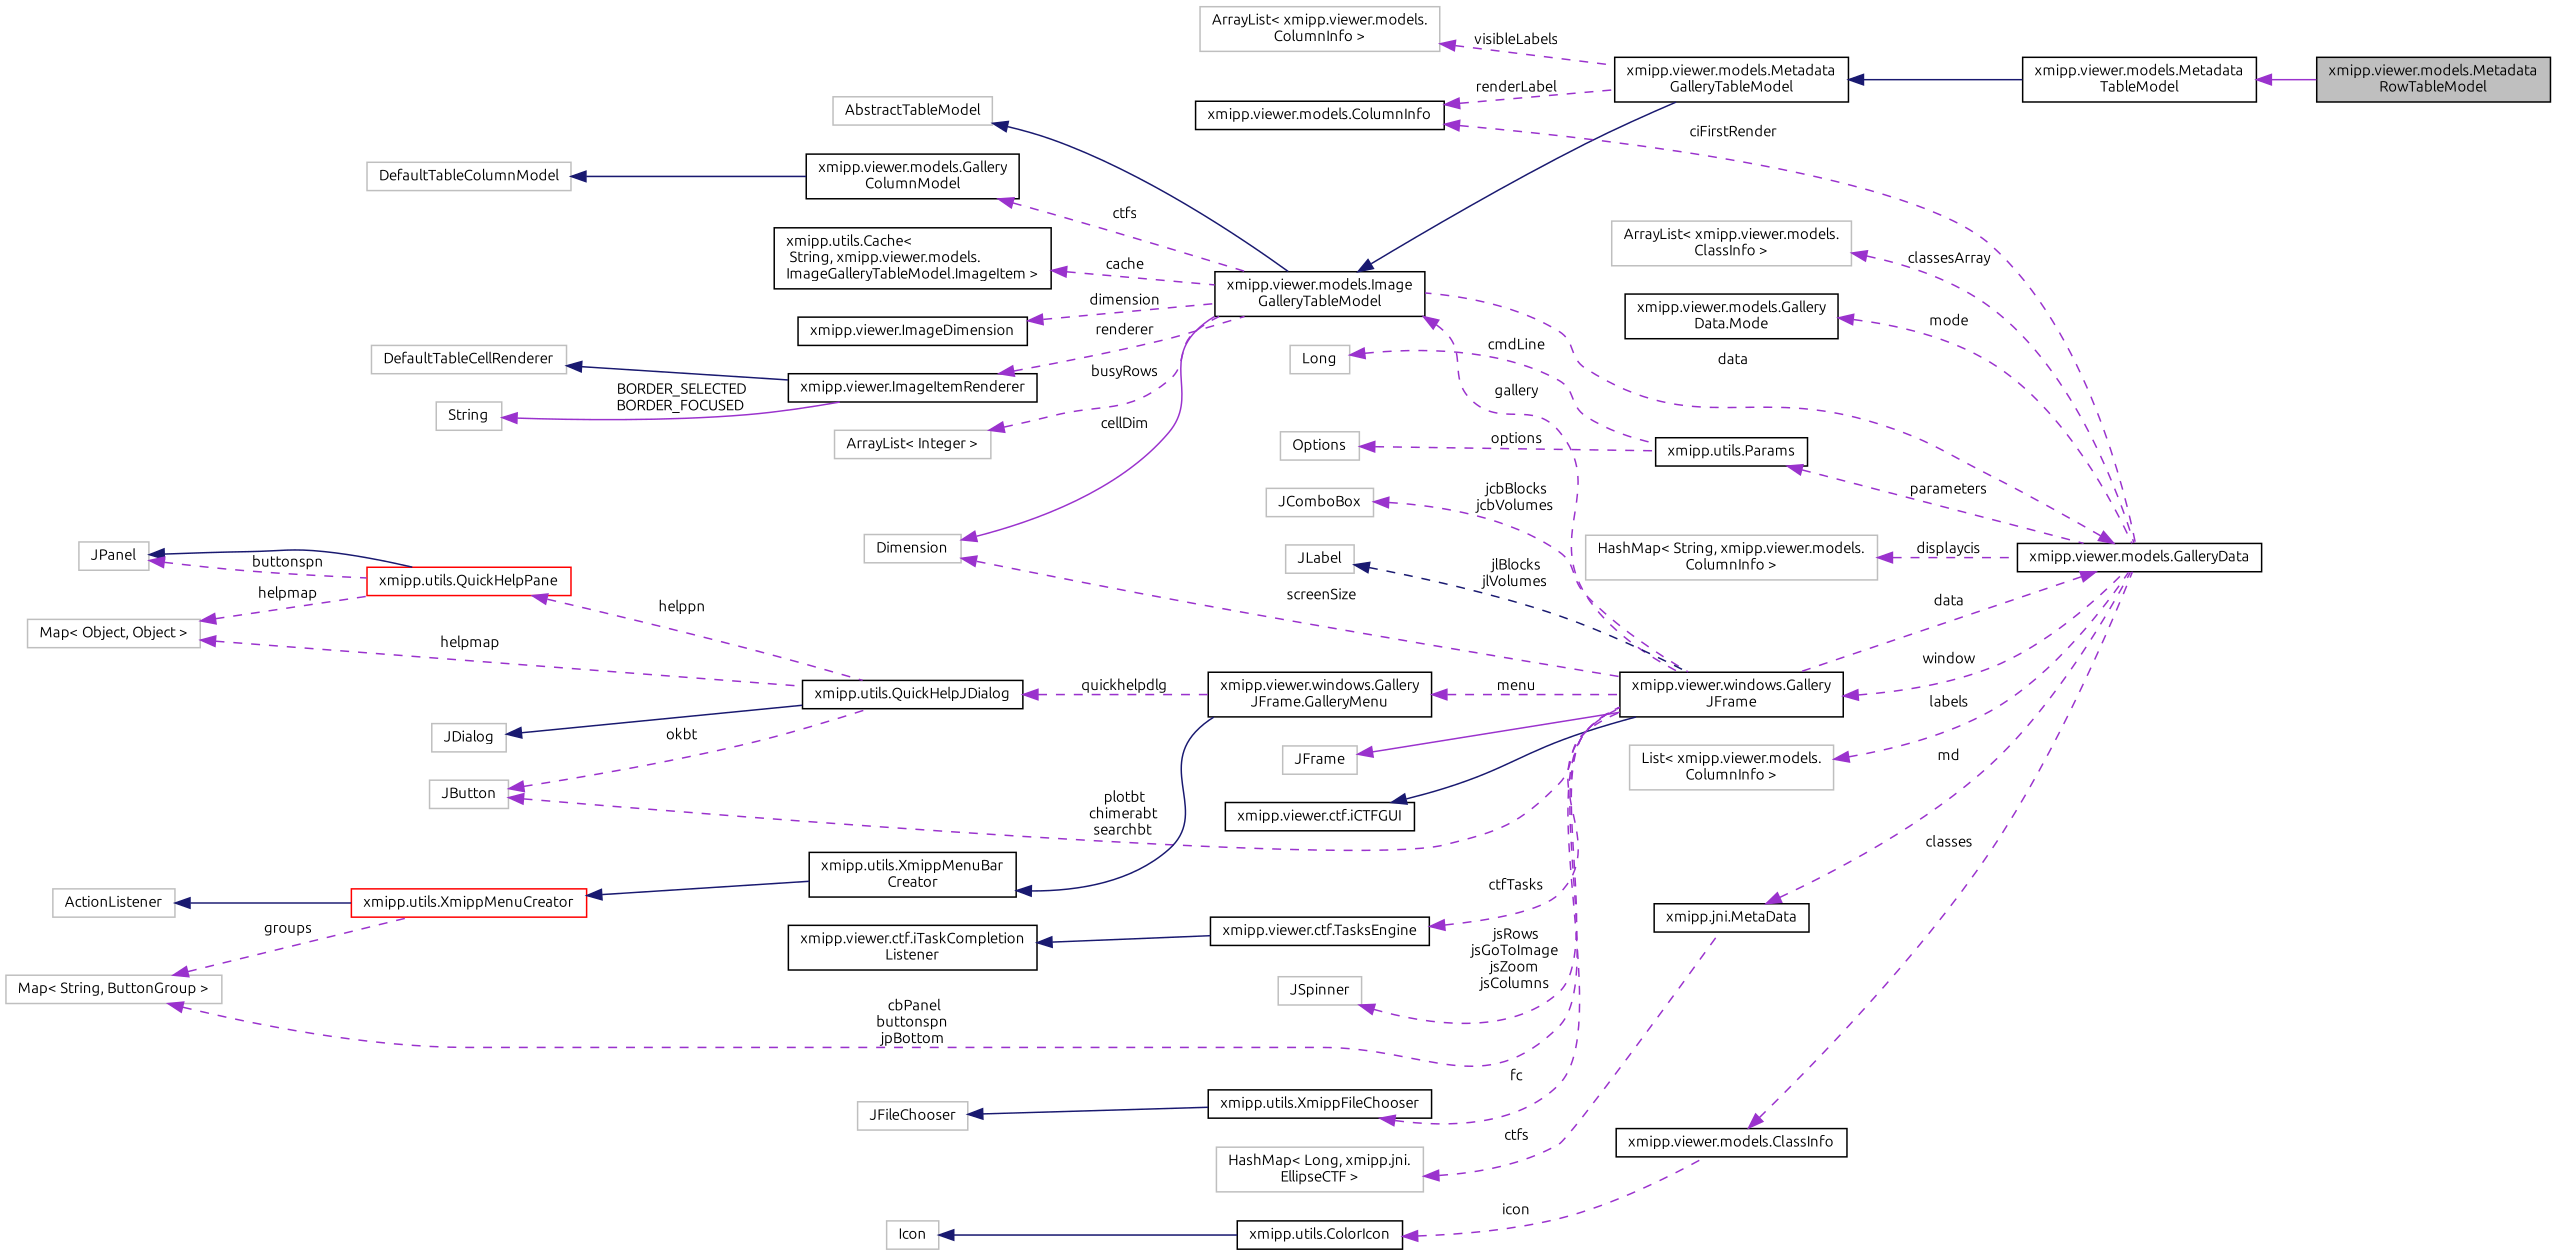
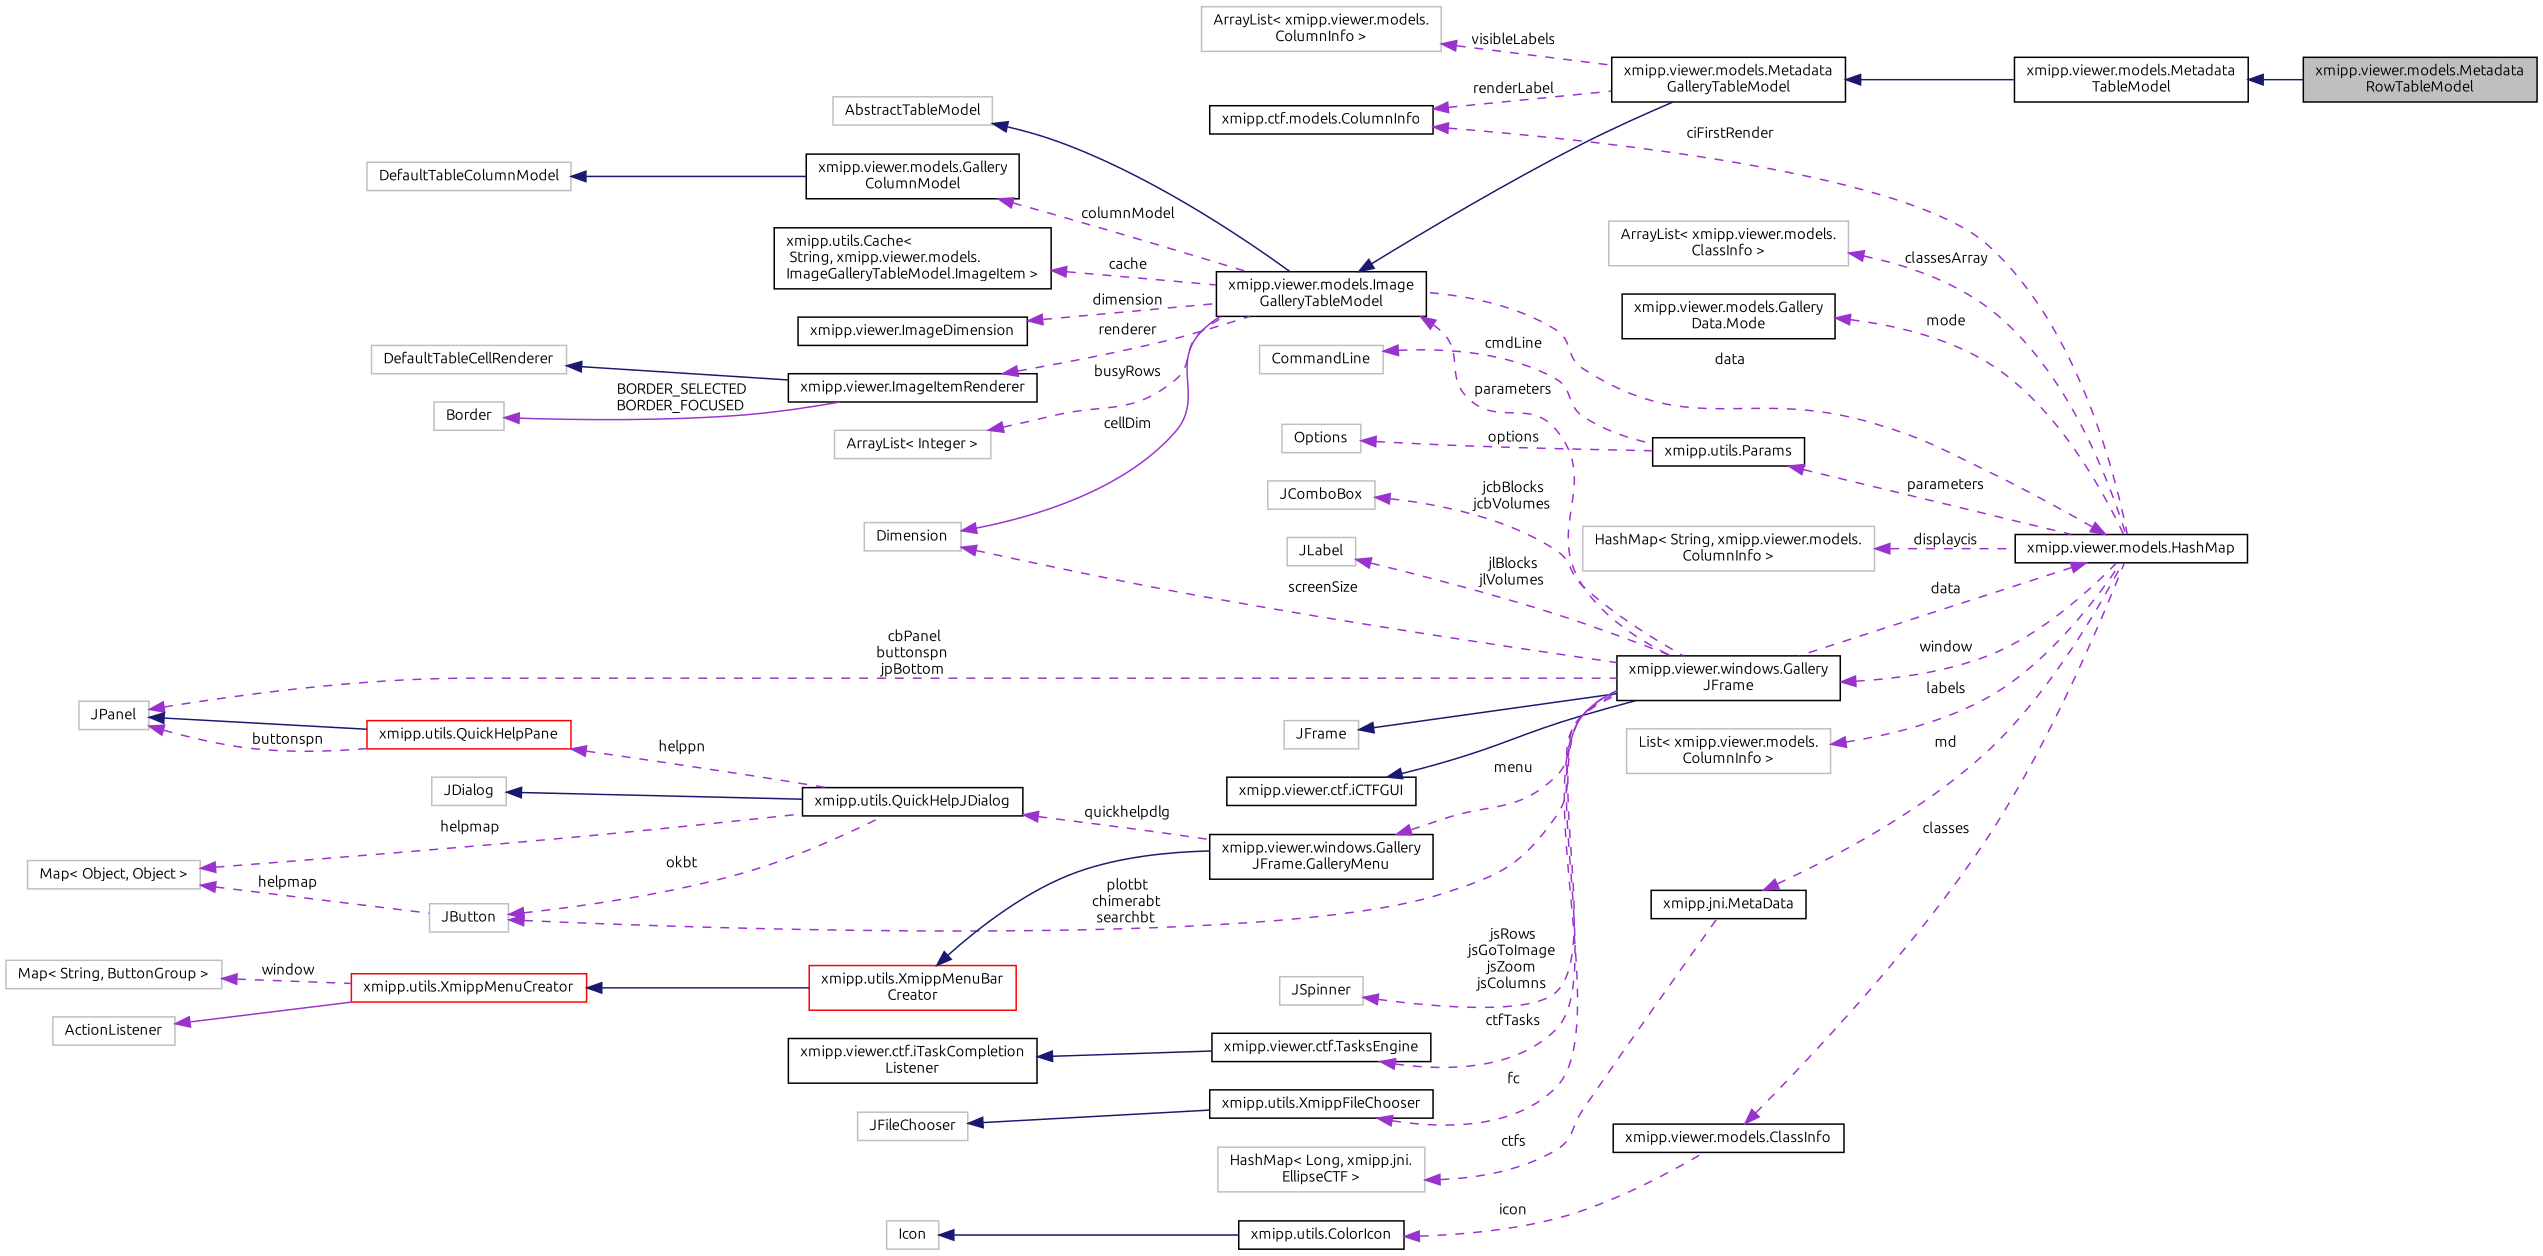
edge "xmipp.viewer.models.Metadata RowTableModel" -> "xmipp.viewer.models.Metadata TableModel": color darkorchid3 -> midnightblue
node "xmipp.viewer.models.ColumnInfo": label "xmipp.viewer.models.ColumnInfo" -> "xmipp.ctf.models.ColumnInfo"
edge "xmipp.viewer.models.Image GalleryTableModel" -> "xmipp.viewer.models.Gallery ColumnModel": label " ctfs" -> " columnModel"
node "Long": label "Long" -> "CommandLine"
edge "xmipp.viewer.windows.Gallery JFrame" -> "xmipp.viewer.models.Image GalleryTableModel": label " gallery" -> " parameters"
node "String": label "String" -> "Border"
node "xmipp.viewer.models.GalleryData": label "xmipp.viewer.models.GalleryData" -> "xmipp.viewer.models.HashMap"
edge "xmipp.utils.QuickHelpPane" -> "Map< Object, Object >": now "JButton" -> "Map< Object, Object >"
edge "xmipp.viewer.windows.Gallery JFrame" -> "JLabel": color midnightblue -> darkorchid3
edge "xmipp.viewer.windows.Gallery JFrame" -> "JFrame": color darkorchid3 -> midnightblue
node "xmipp.utils.XmippMenuBar Creator": color black -> red
edge "xmipp.utils.XmippMenuCreator" -> "ActionListener": color midnightblue -> darkorchid3
edge "xmipp.utils.XmippMenuCreator" -> "Map< String, ButtonGroup >": label " groups" -> " window"
edge "xmipp.viewer.windows.Gallery JFrame" -> "Map< String, ButtonGroup >": now "xmipp.viewer.windows.Gallery JFrame" -> "JPanel"
